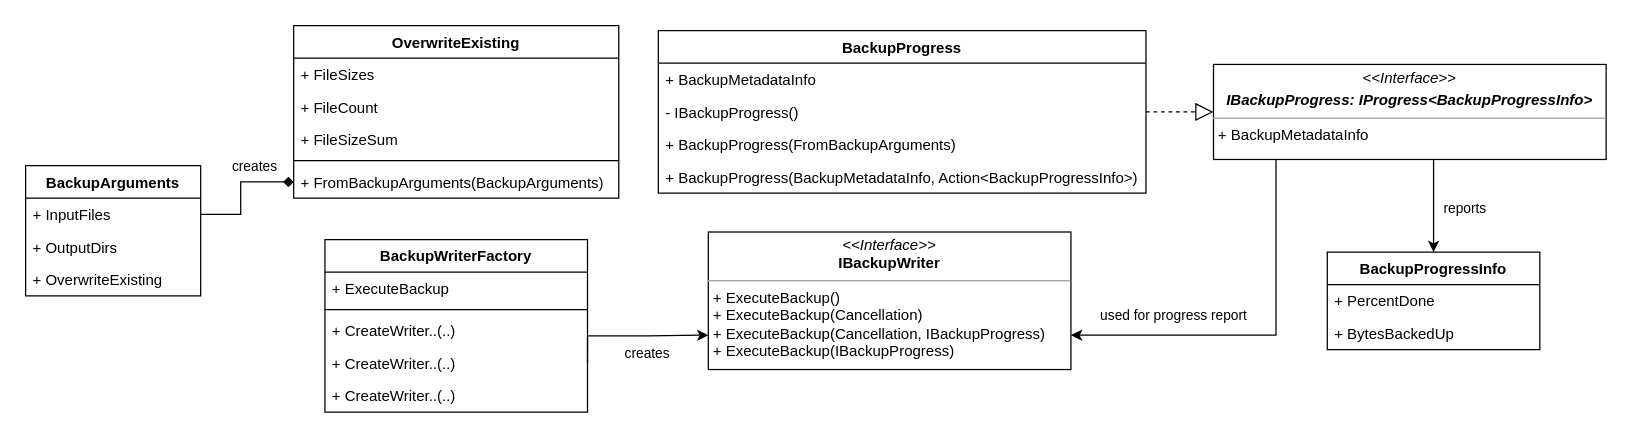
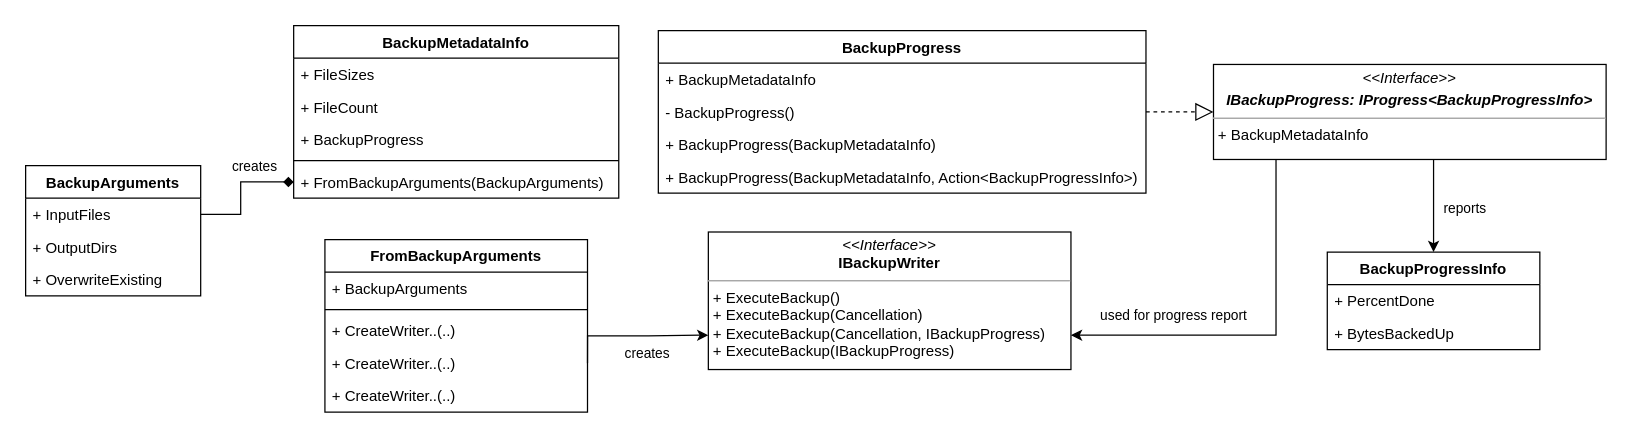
node "OverwriteExisting": label "OverwriteExisting" -> "BackupMetadataInfo"
node "- IBackupProgress()": label "- IBackupProgress()" -> "- BackupProgress()"
node "+ FileSizeSum": label "+ FileSizeSum" -> "+ BackupProgress"
node "+ BackupProgress(FromBackupArguments)": label "+ BackupProgress(FromBackupArguments)" -> "+ BackupProgress(BackupMetadataInfo)"
node "BackupWriterFactory": label "BackupWriterFactory" -> "FromBackupArguments"
node "+ ExecuteBackup": label "+ ExecuteBackup" -> "+ BackupArguments"
